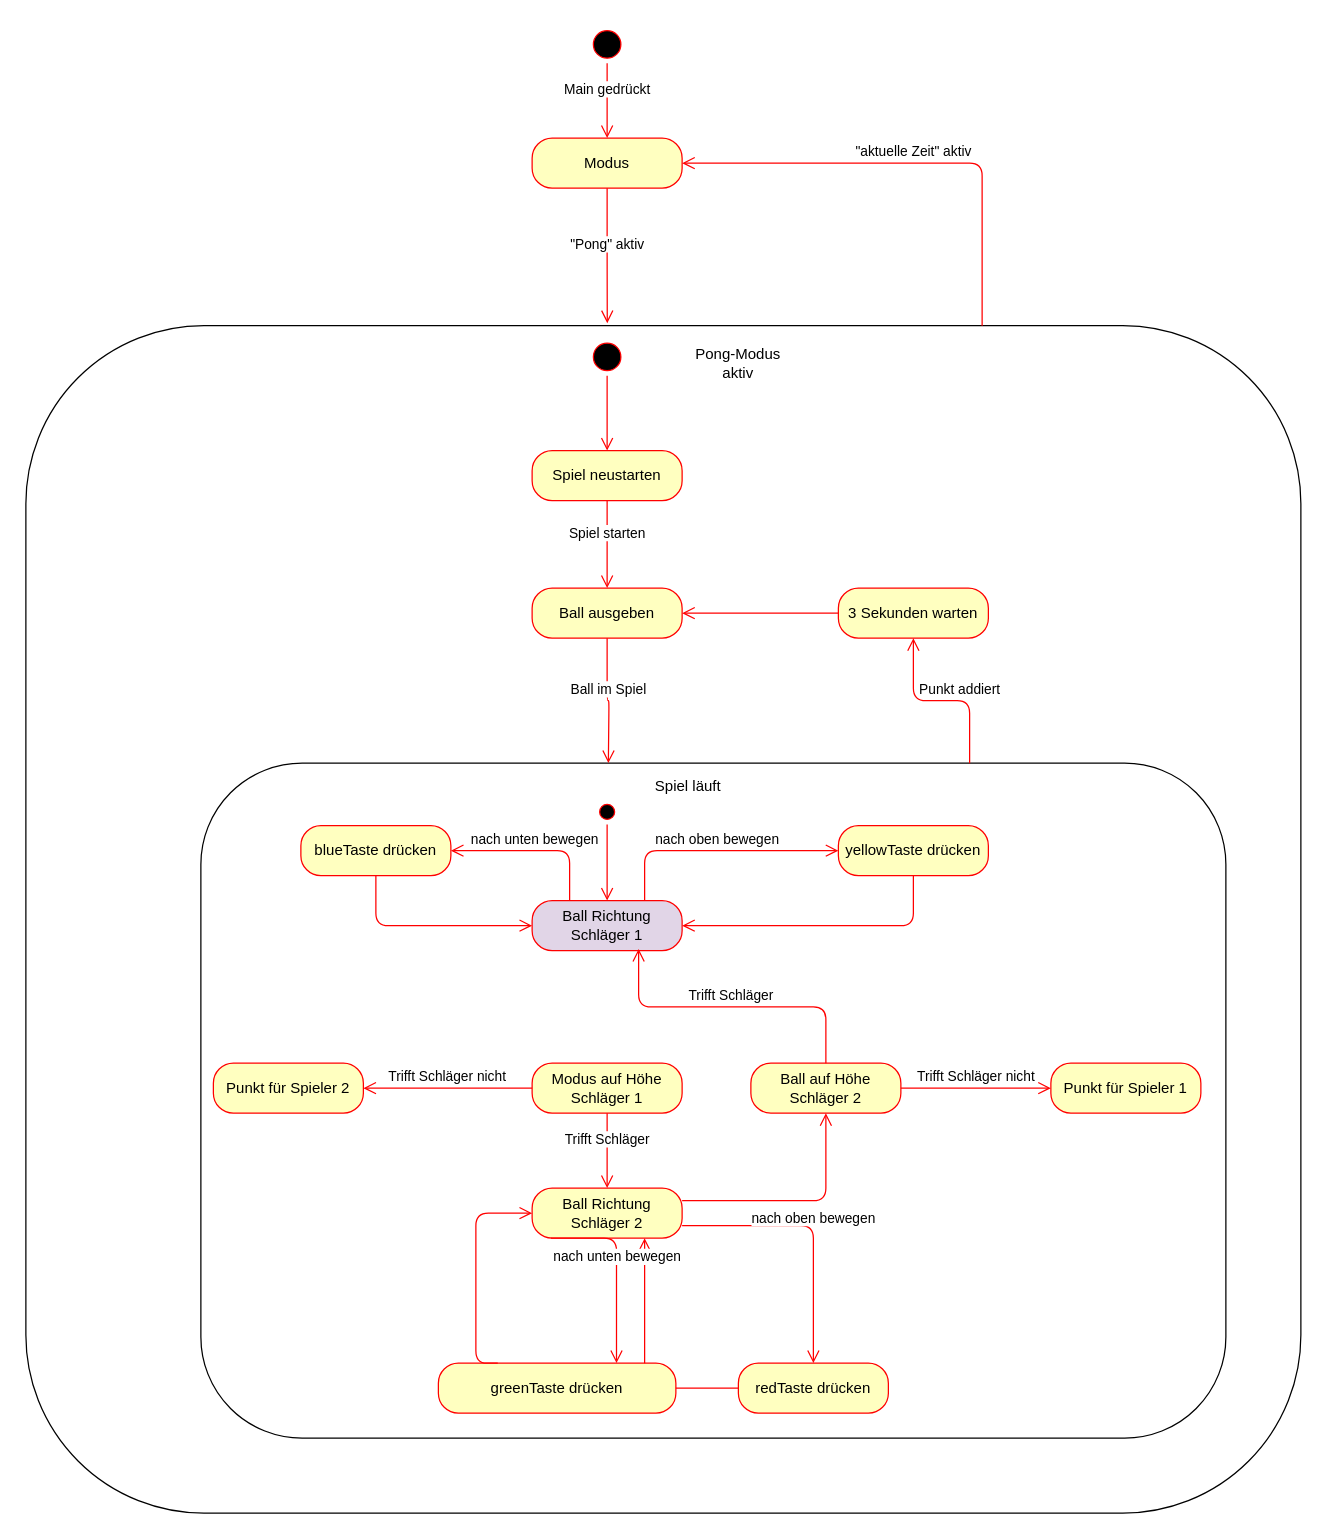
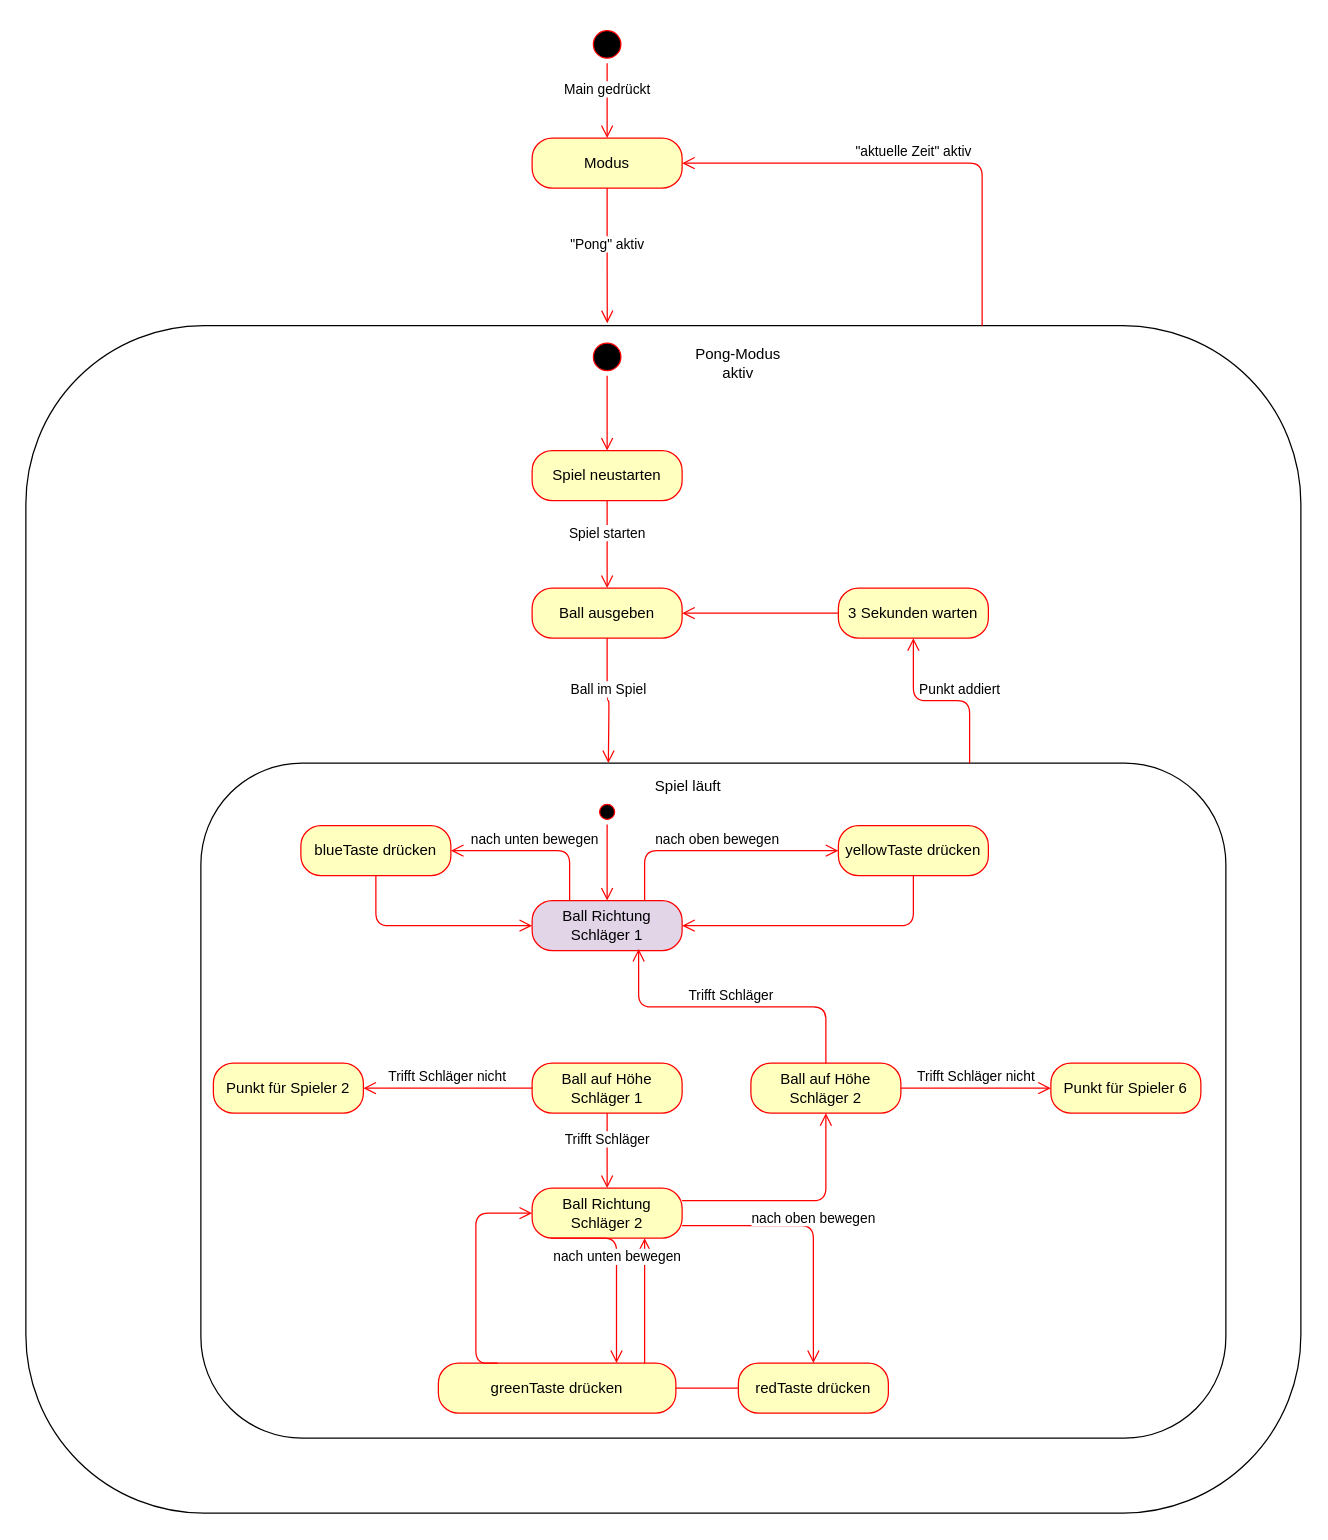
node "Modus auf Höhe Schläger 1": label "Modus auf Höhe Schläger 1" -> "Ball auf Höhe Schläger 1"
node "Punkt für Spieler 1": label "Punkt für Spieler 1" -> "Punkt für Spieler 6"
